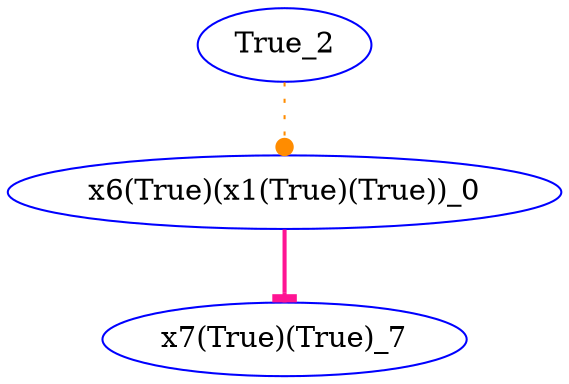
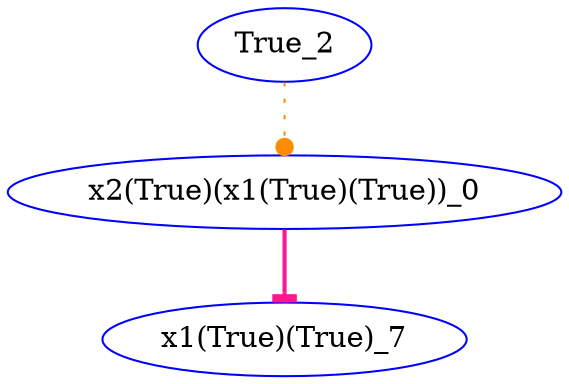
node "x6(True)(x1(True)(True))_0": label "x6(True)(x1(True)(True))_0" -> "x2(True)(x1(True)(True))_0"
node "x7(True)(True)_7": label "x7(True)(True)_7" -> "x1(True)(True)_7"
